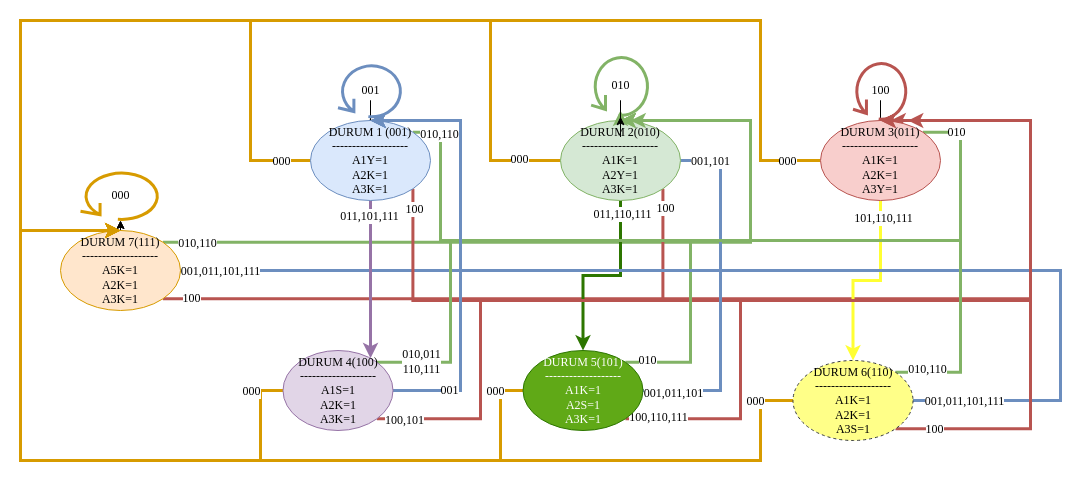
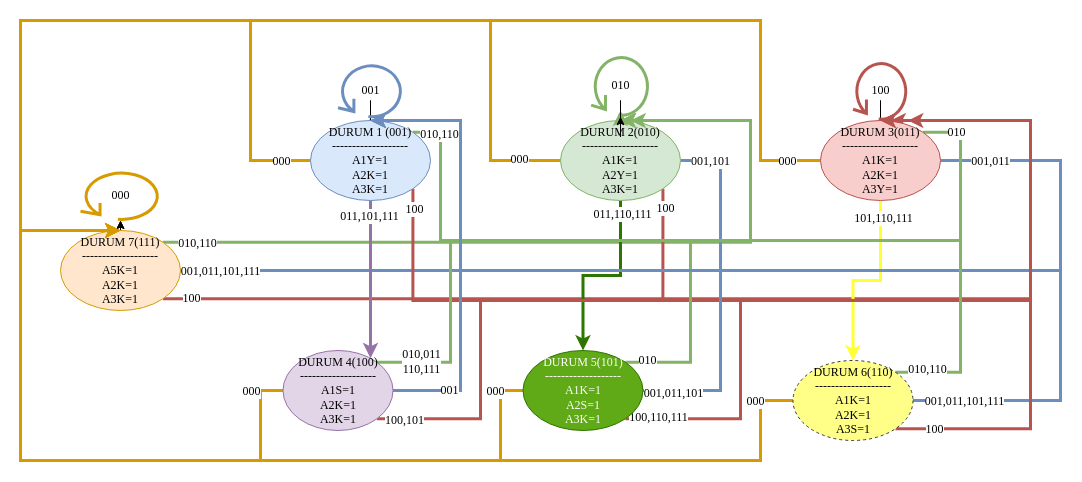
edge "DURUM 3(011)-------------------A1K=1A2K=1A3Y=1" -> "DURUM 1 (001)-------------------A1Y=1A2K=1A3K=1": added, label "001,011"
